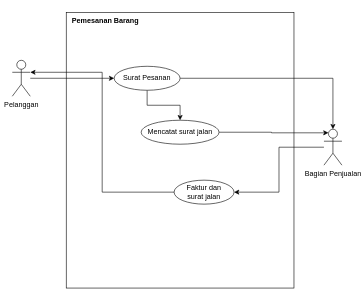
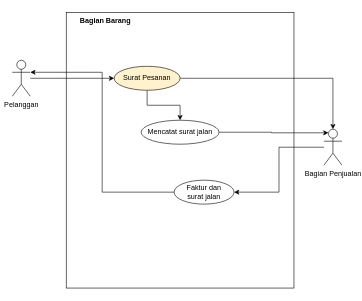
node "Pemesanan Barang": label "Pemesanan Barang" -> "Bagian Barang"
node "Surat Pesanan": fillcolor #ffffff -> #fff2cc
